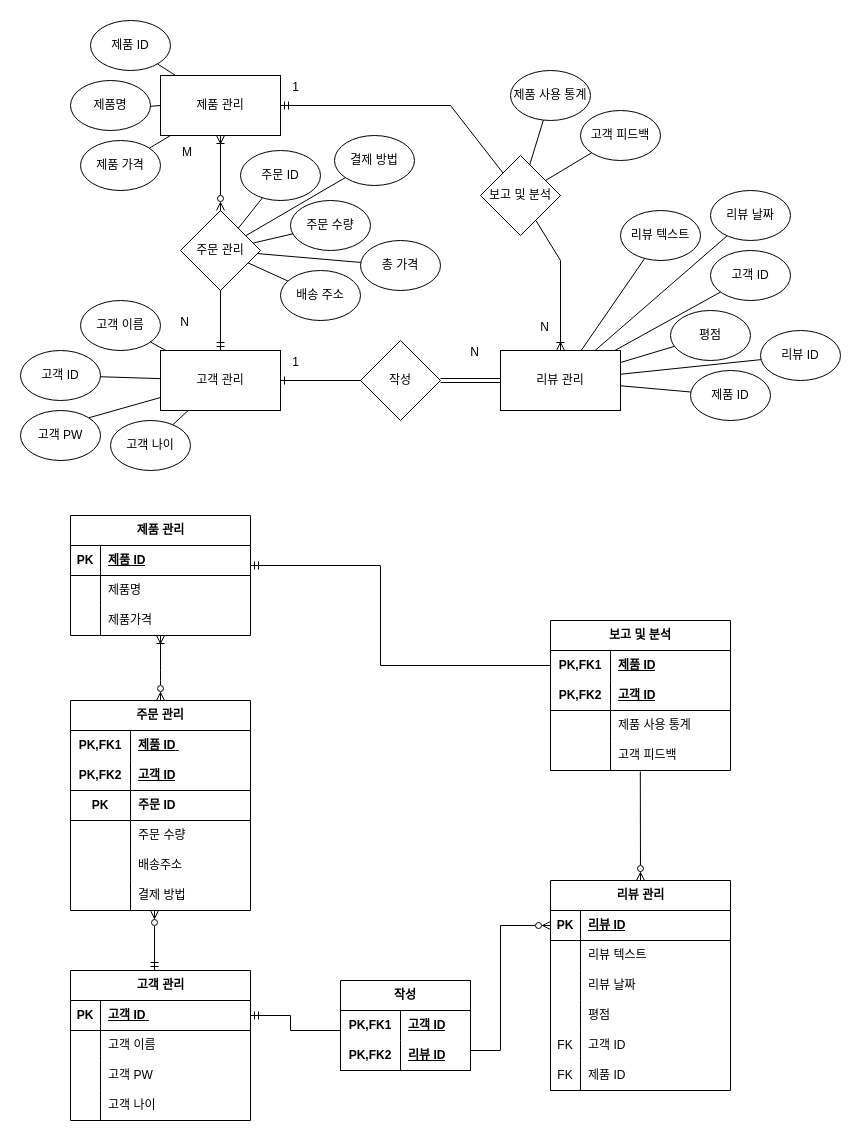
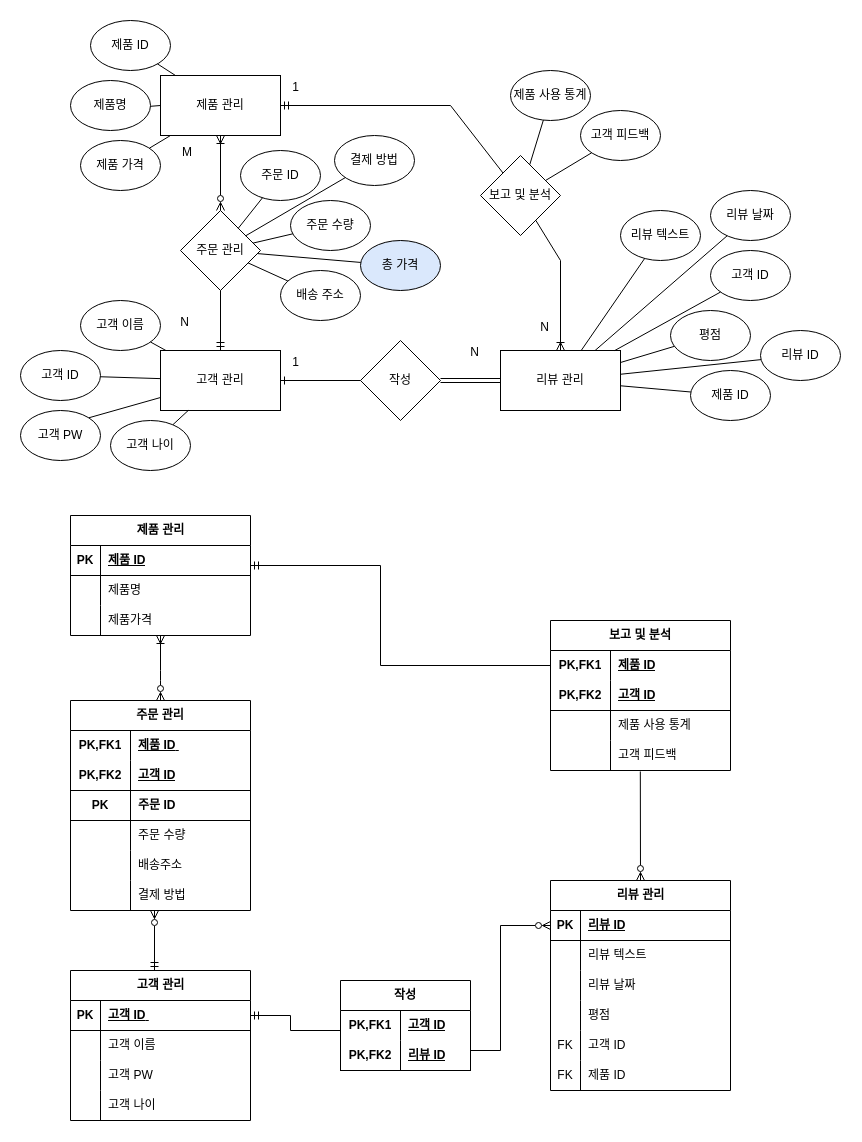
node "총 가격": fillcolor #ffffff -> #dae8fc
